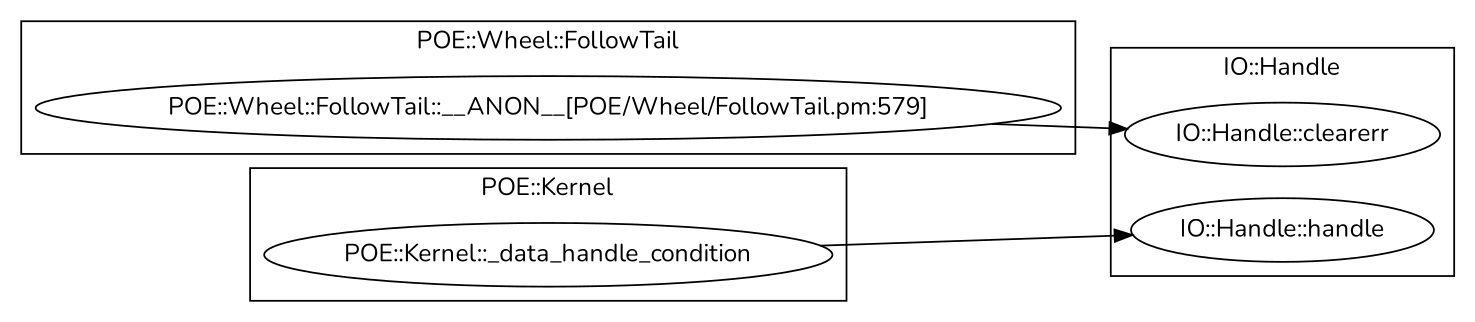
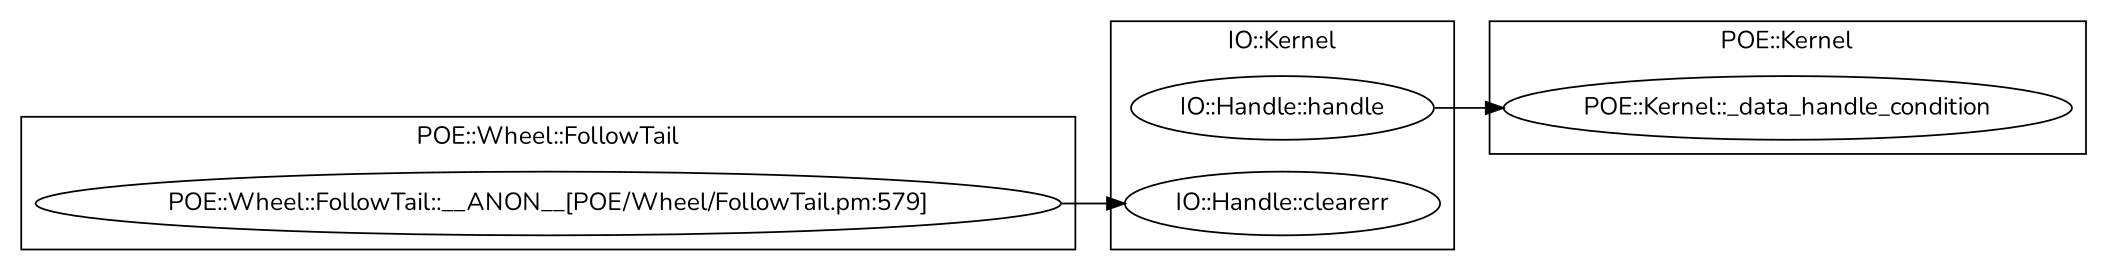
cluster "IO::Handle": label "IO::Handle" -> "IO::Kernel"
edge "POE::Kernel::_data_handle_condition" -> "IO::Handle::handle": reversed
